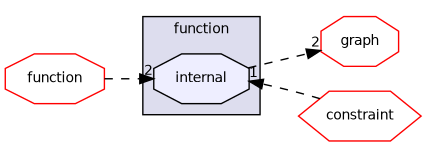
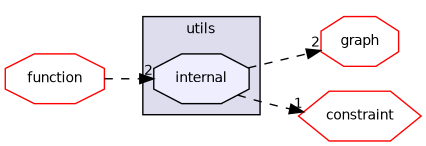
cluster "function": label "function" -> "utils"
edge "constraint" -> "internal": reversed
